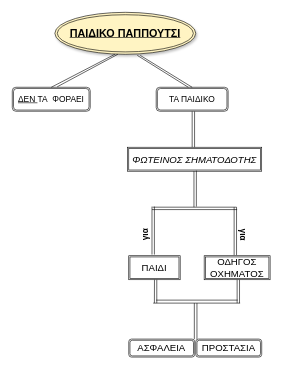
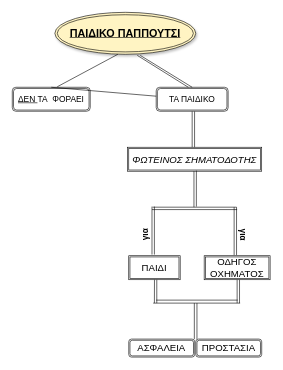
edge "ΠΑΙΔΙΚΟ ΠΑΠΠΟΥΤΣΙ" -- "ΔΕΝ ΤΑ ΦΟΡΑΕΙ": now "ΤΑ ΠΑΙΔΙΚΟ" -- "ΔΕΝ ΤΑ ΦΟΡΑΕΙ"
